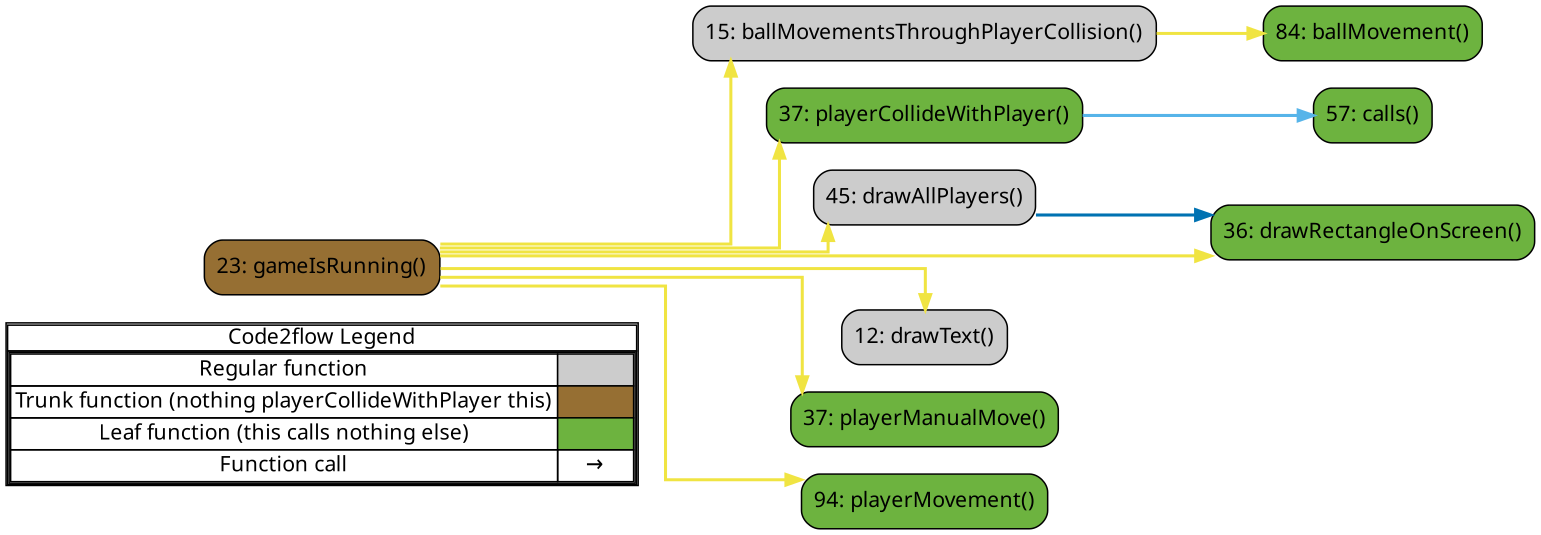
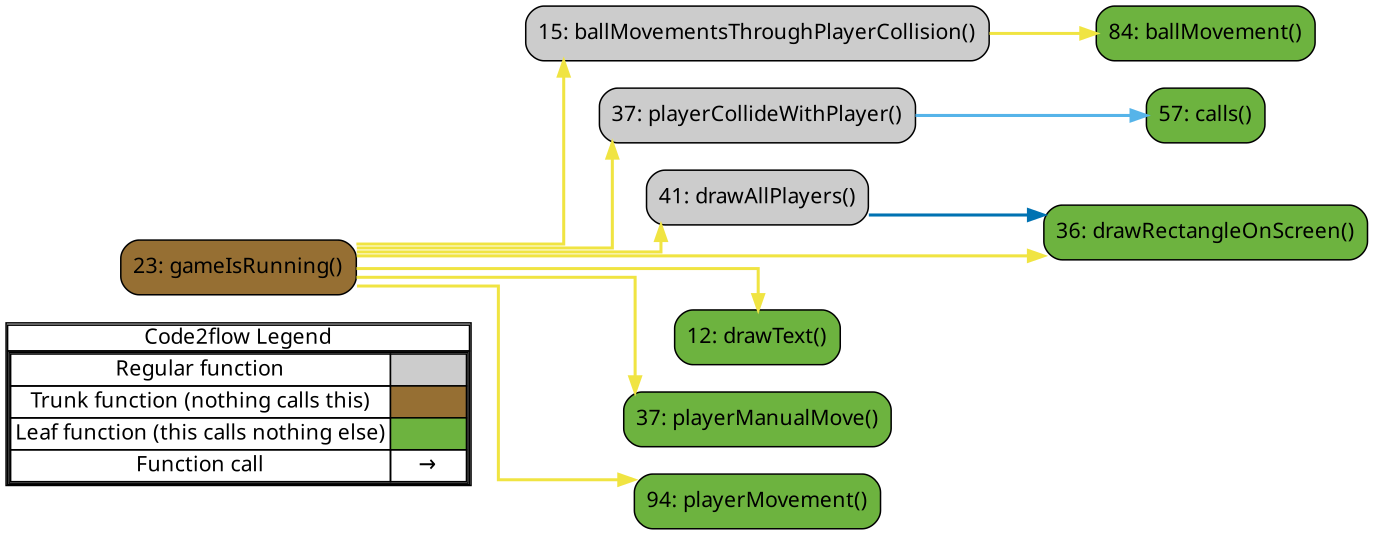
node "37: playerCollideWithPlayer()": fillcolor #6db33f -> #cccccc
node "45: drawAllPlayers()": label "45: drawAllPlayers()" -> "41: drawAllPlayers()"
node "12: drawText()": fillcolor #cccccc -> #6db33f
node "Code2flow Legend": text "Trunk function (nothing playerCollideWithPlayer this)" -> "Trunk function (nothing calls this)"
